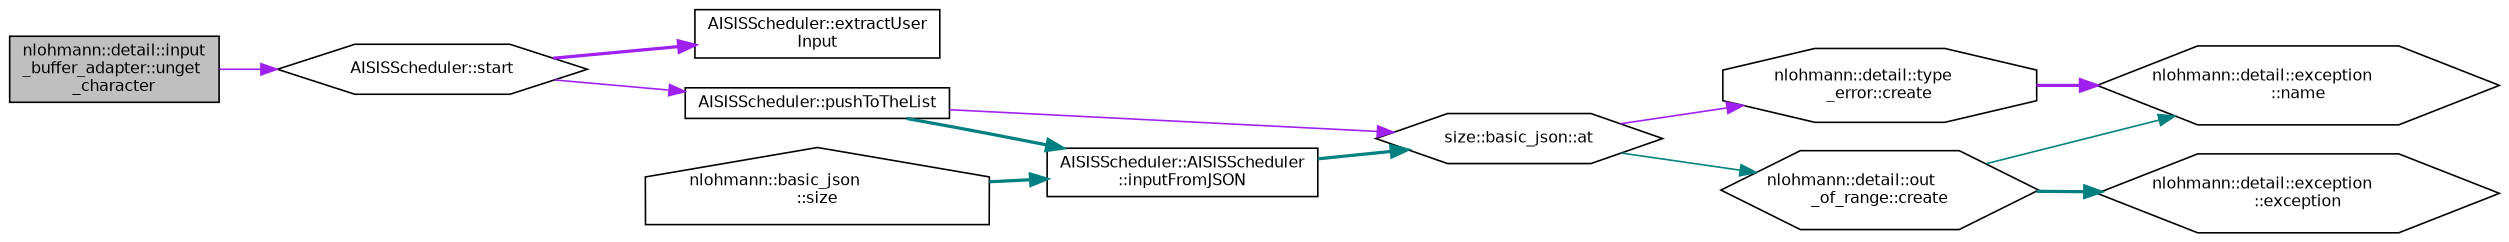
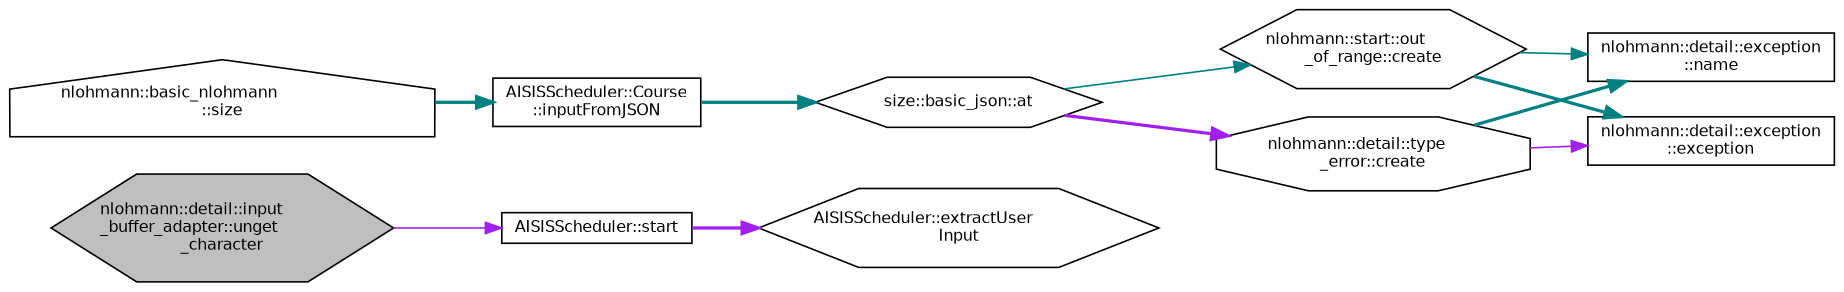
node "AISISScheduler::extractUser Input": shape box -> hexagon
node "nlohmann::detail::input _buffer_adapter::unget _character": shape box -> hexagon
node "AISISScheduler::start": shape hexagon -> box
edge "nlohmann::detail::type _error::create" -> "nlohmann::detail::exception ::name": color purple -> teal
node "nlohmann::detail::exception ::name": shape hexagon -> box
node "AISISScheduler::pushToTheList": removed
edge "size::basic_json::at" -> "nlohmann::detail::type _error::create": style solid -> bold
edge "nlohmann::detail::type _error::create" -> "nlohmann::detail::exception ::exception": added
node "AISISScheduler::AISISScheduler ::inputFromJSON": label "AISISScheduler::AISISScheduler ::inputFromJSON" -> "AISISScheduler::Course ::inputFromJSON"
node "nlohmann::basic_json ::size": label "nlohmann::basic_json ::size" -> "nlohmann::basic_nlohmann ::size"
node "nlohmann::detail::out _of_range::create": label "nlohmann::detail::out _of_range::create" -> "nlohmann::start::out _of_range::create"
node "nlohmann::detail::exception ::exception": shape hexagon -> box
